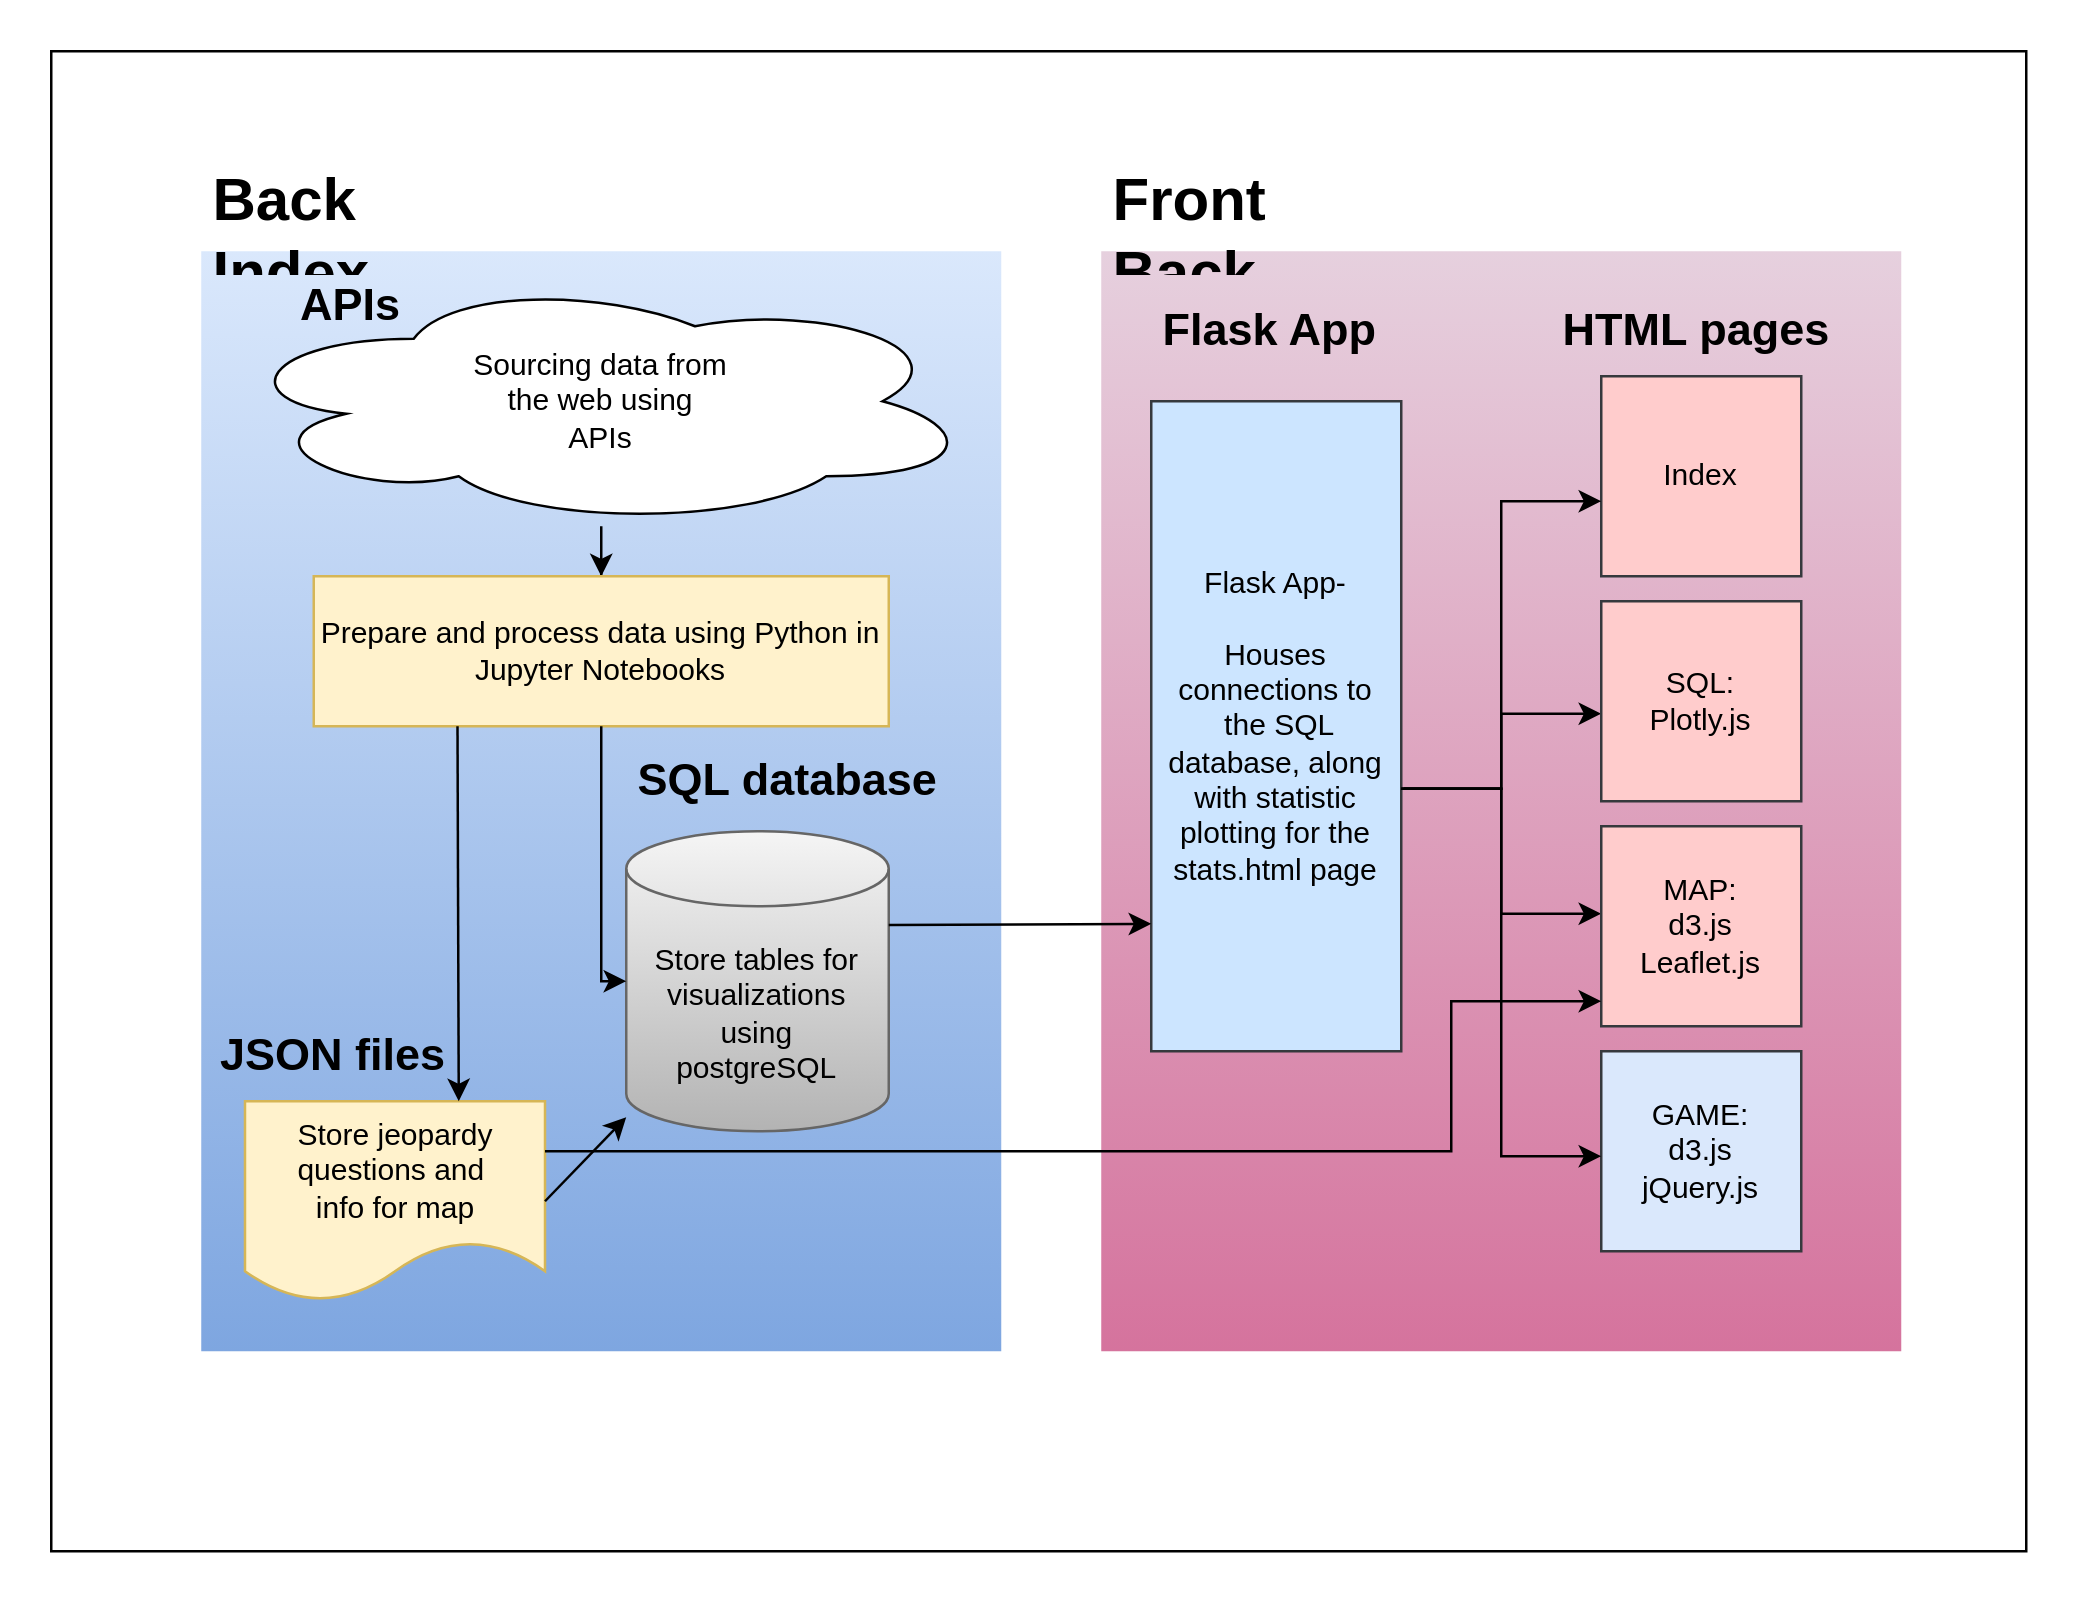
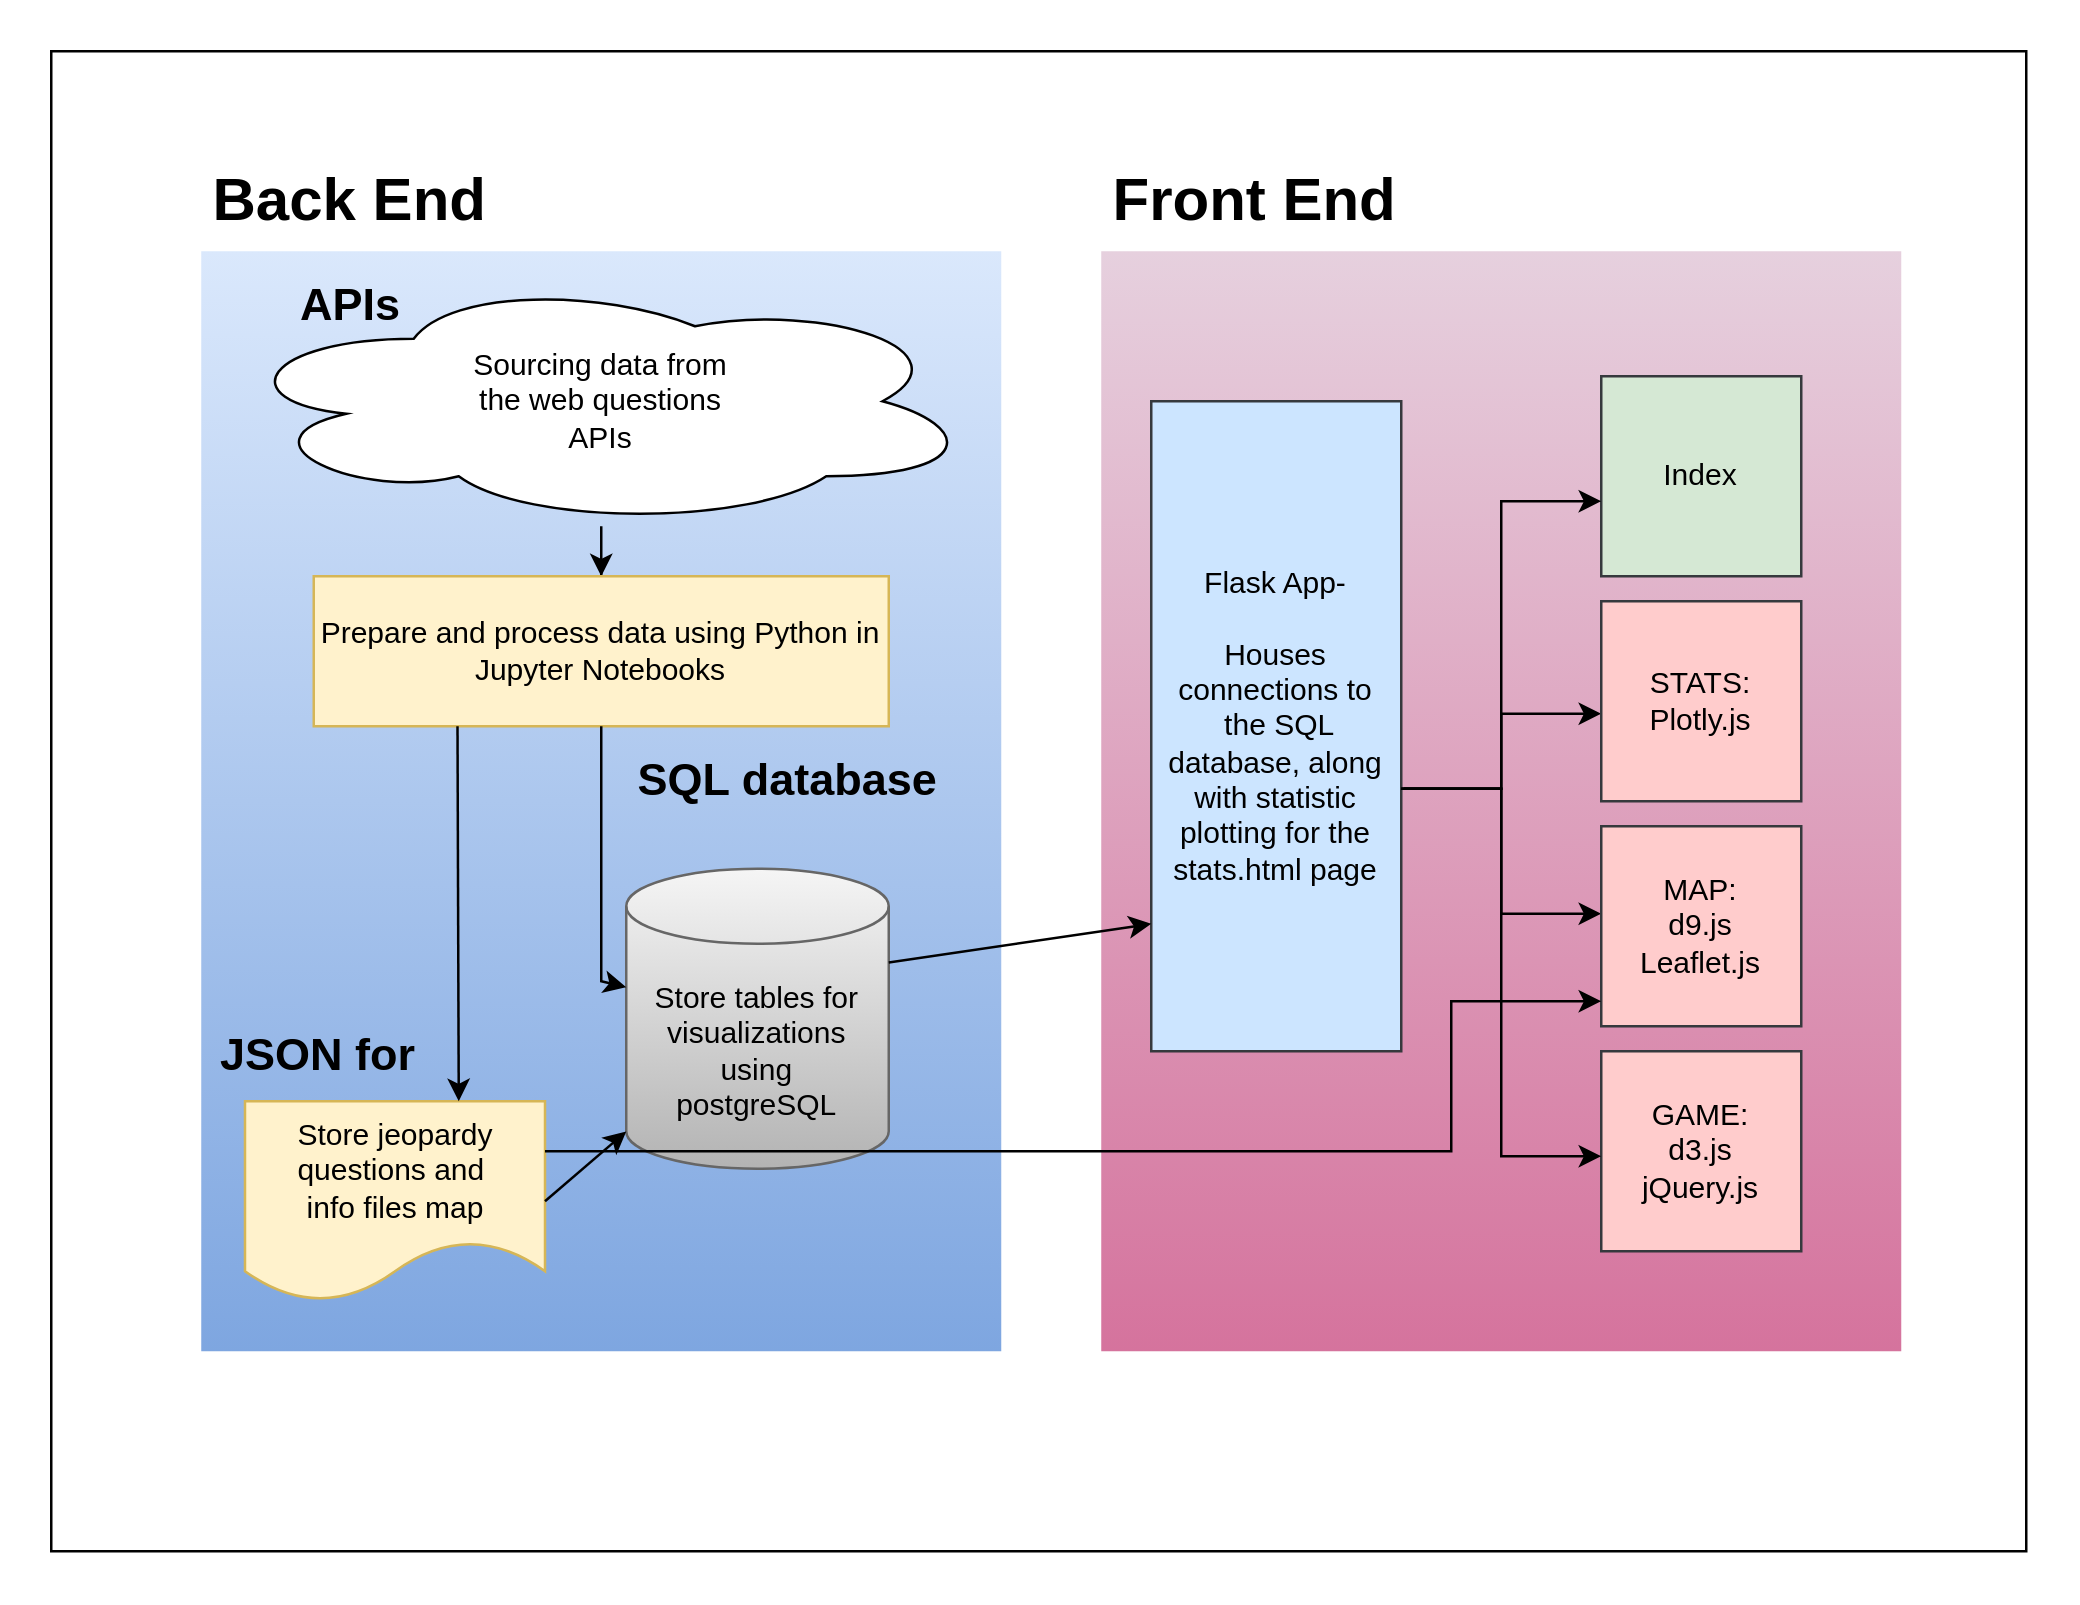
node "Back Index": label "Back Index" -> "Back End"
node "Front Back": label "Front Back" -> "Front End"
node "Flask App": removed
node "HTML pages": removed
node "Sourcing data from the web using APIs": label "Sourcing data from the web using APIs" -> "Sourcing data from the web questions APIs"
node "Index": fillcolor #ffcccc -> #d5e8d4
node "SQL: Plotly.js": label "SQL: Plotly.js" -> "STATS: Plotly.js"
node "MAP: d3.js Leaflet.js": label "MAP: d3.js Leaflet.js" -> "MAP: d9.js Leaflet.js"
node "Store tables for visualizations using postgreSQL": moved (758, 981) -> (758, 1019)
node "JSON files": label "JSON files" -> "JSON for"
node "GAME: d3.js jQuery.js": fillcolor #dae8fc -> #ffcccc
node "Store jeopardy questions and info for map": label "Store jeopardy questions and info for map" -> "Store jeopardy questions and info files map"
